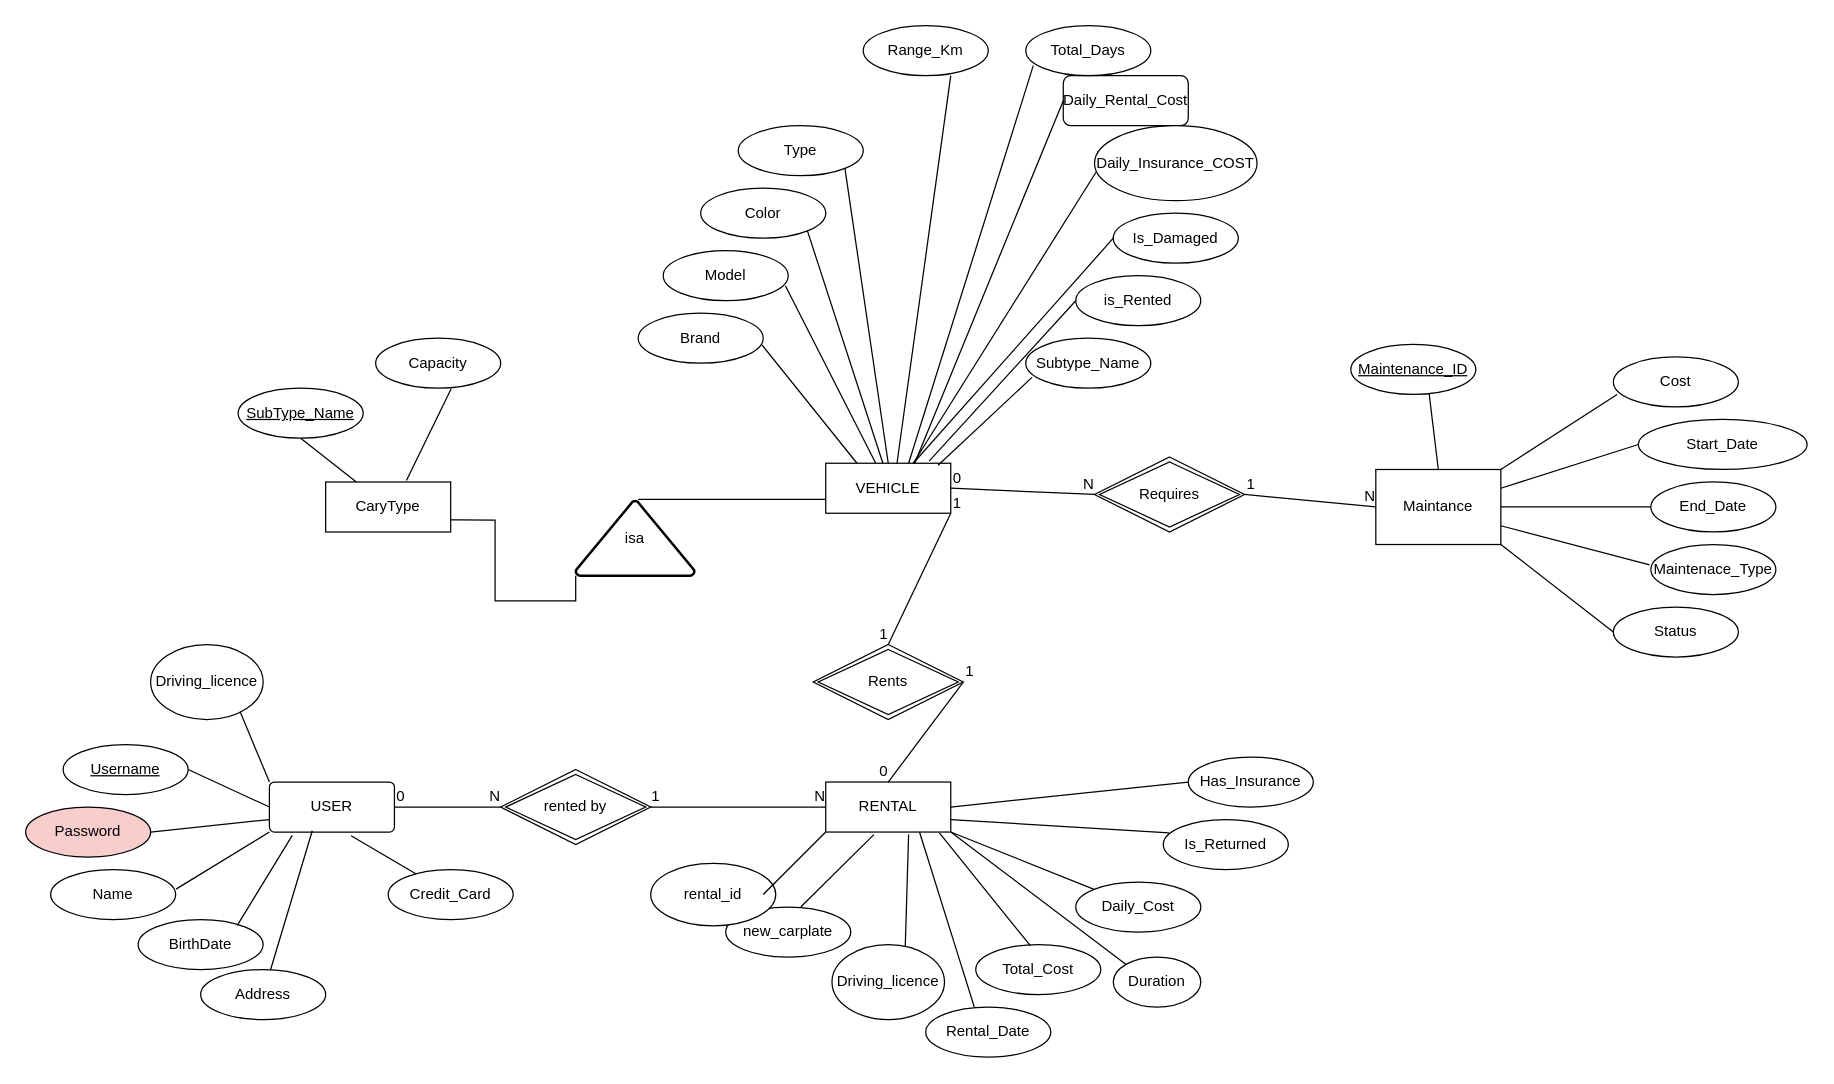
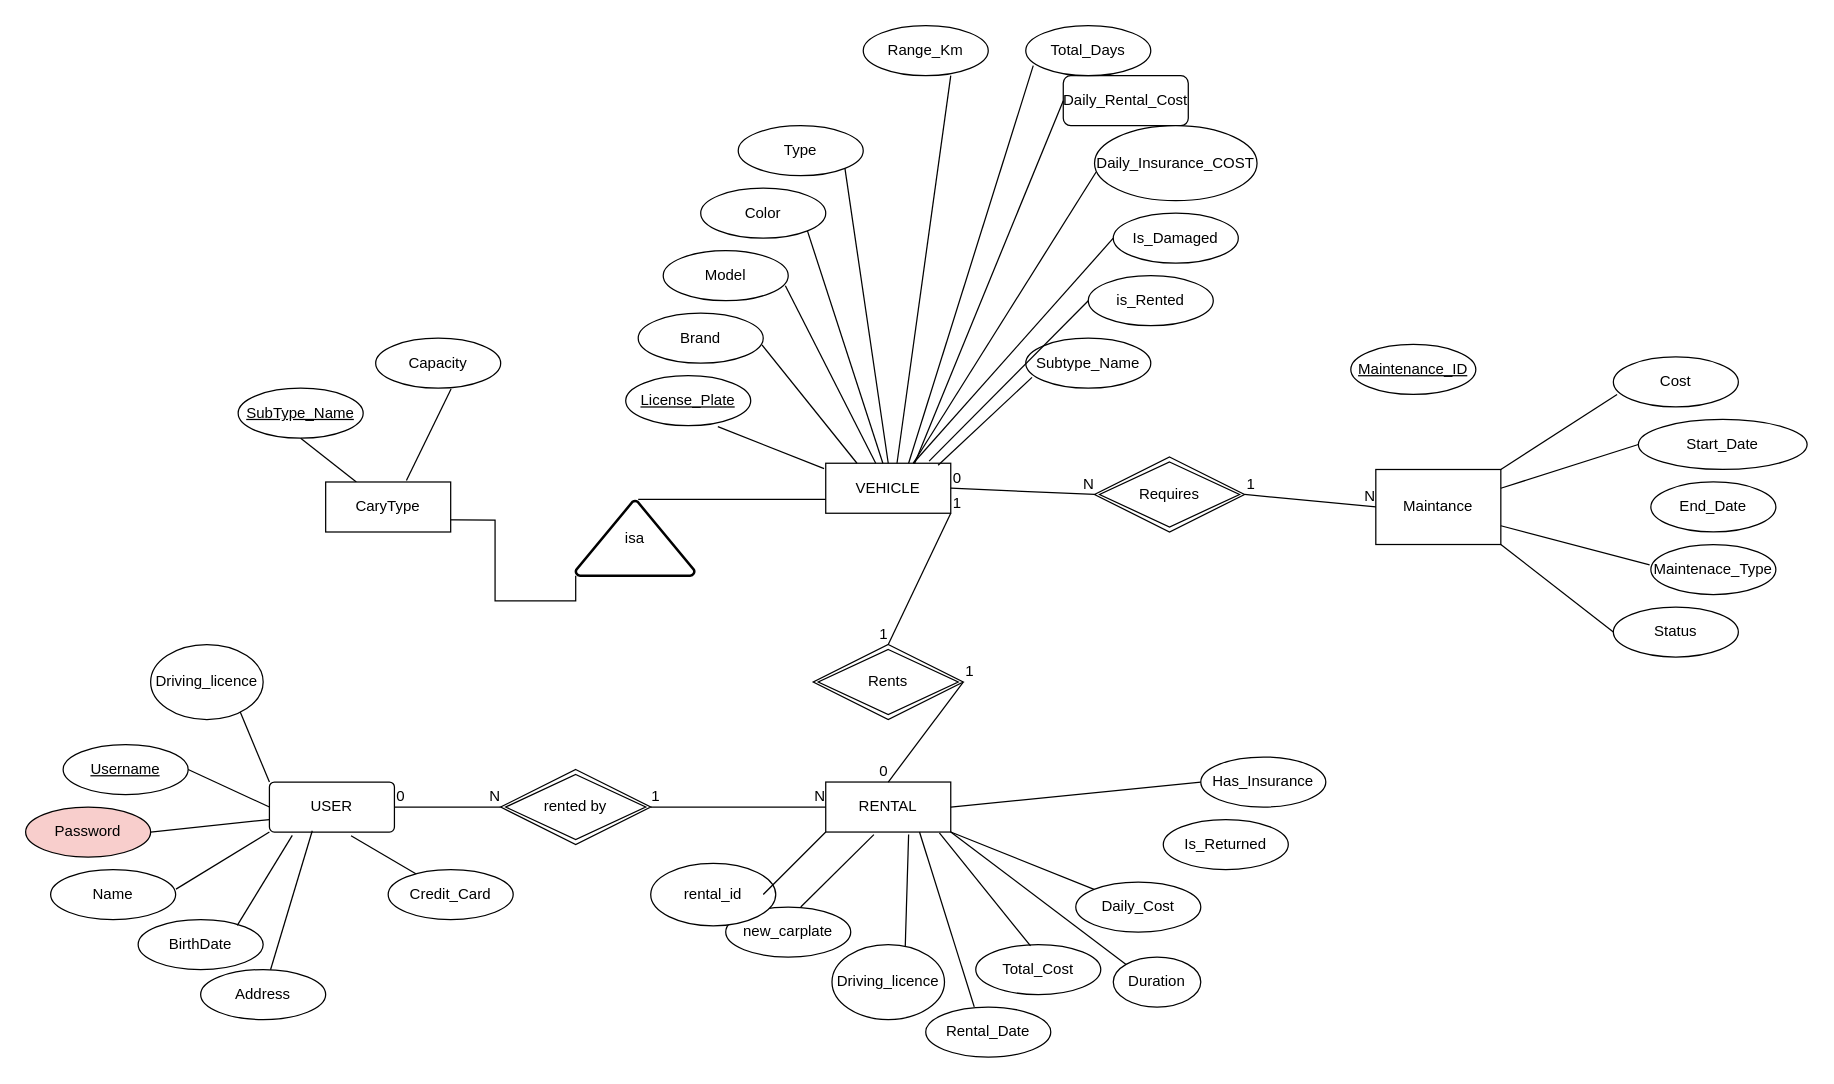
node "is_Rented": moved (1138, 301) -> (1151, 301)
node "License_Plate": added
edge "Maintenance_ID" -- "Maintance": removed
edge "License_Plate" -- "VEHICLE": added
edge "Maintance" -- "End_Date": removed
node "Has_Insurance": moved (1251, 782) -> (1263, 782)
edge "RENTAL" -- "Is_Returned": removed
